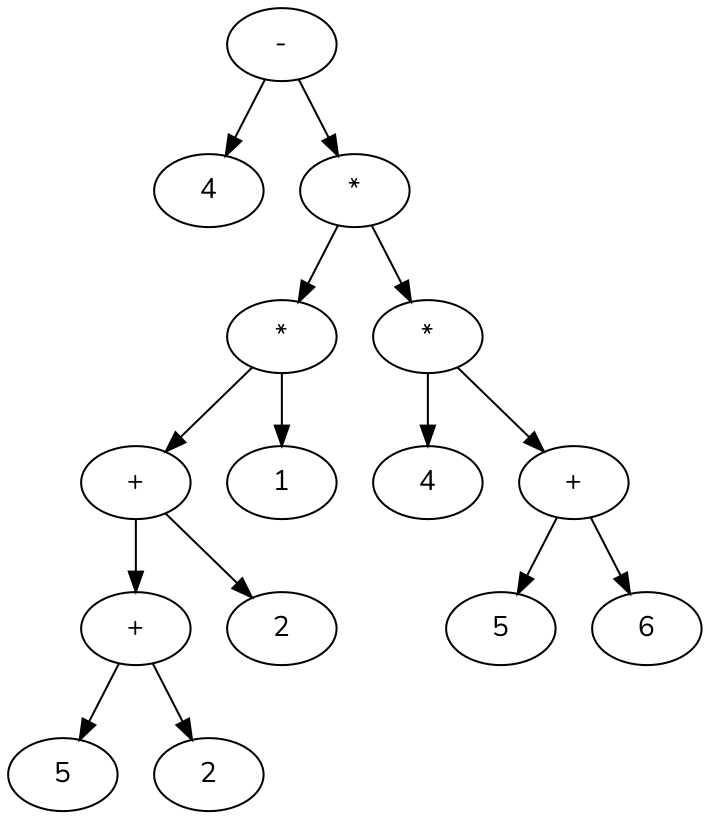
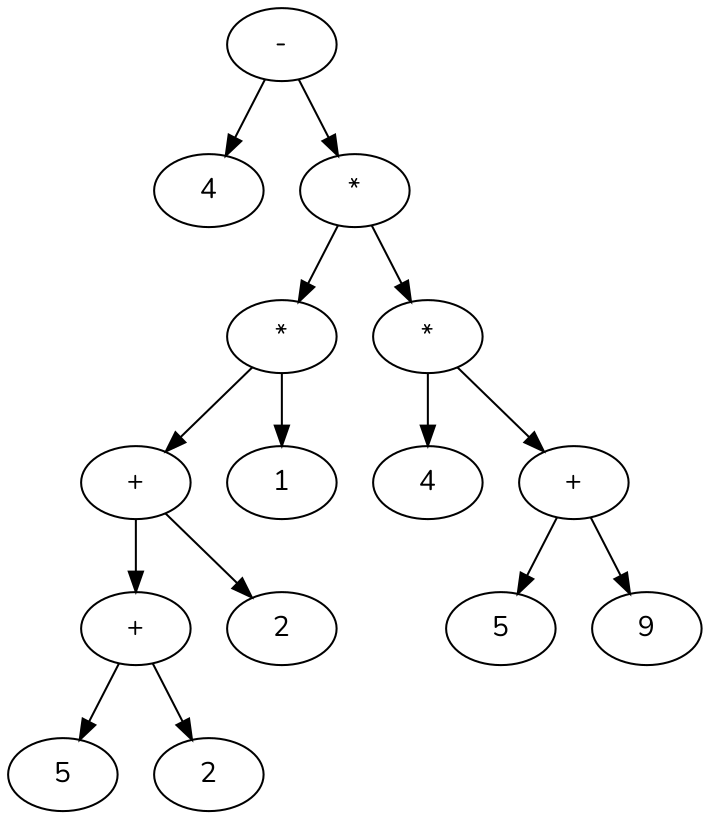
node "6": label "6" -> "9"
